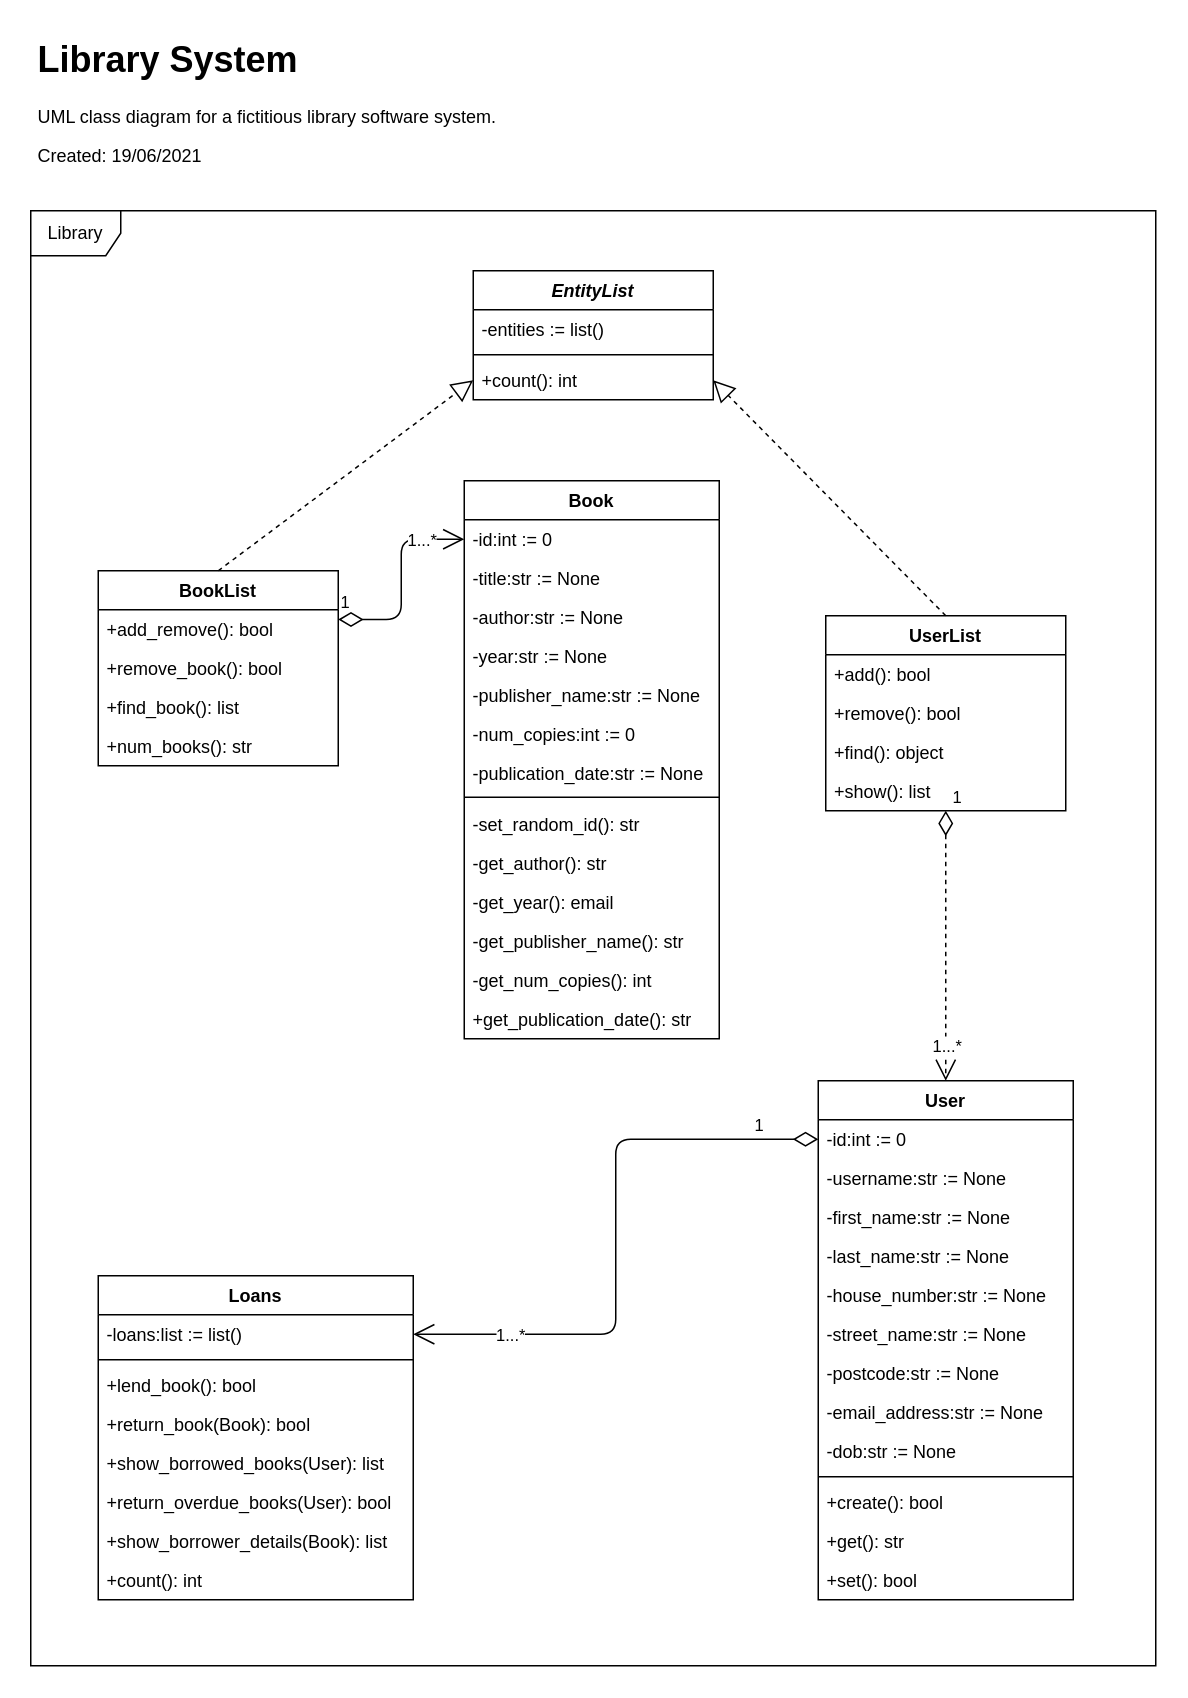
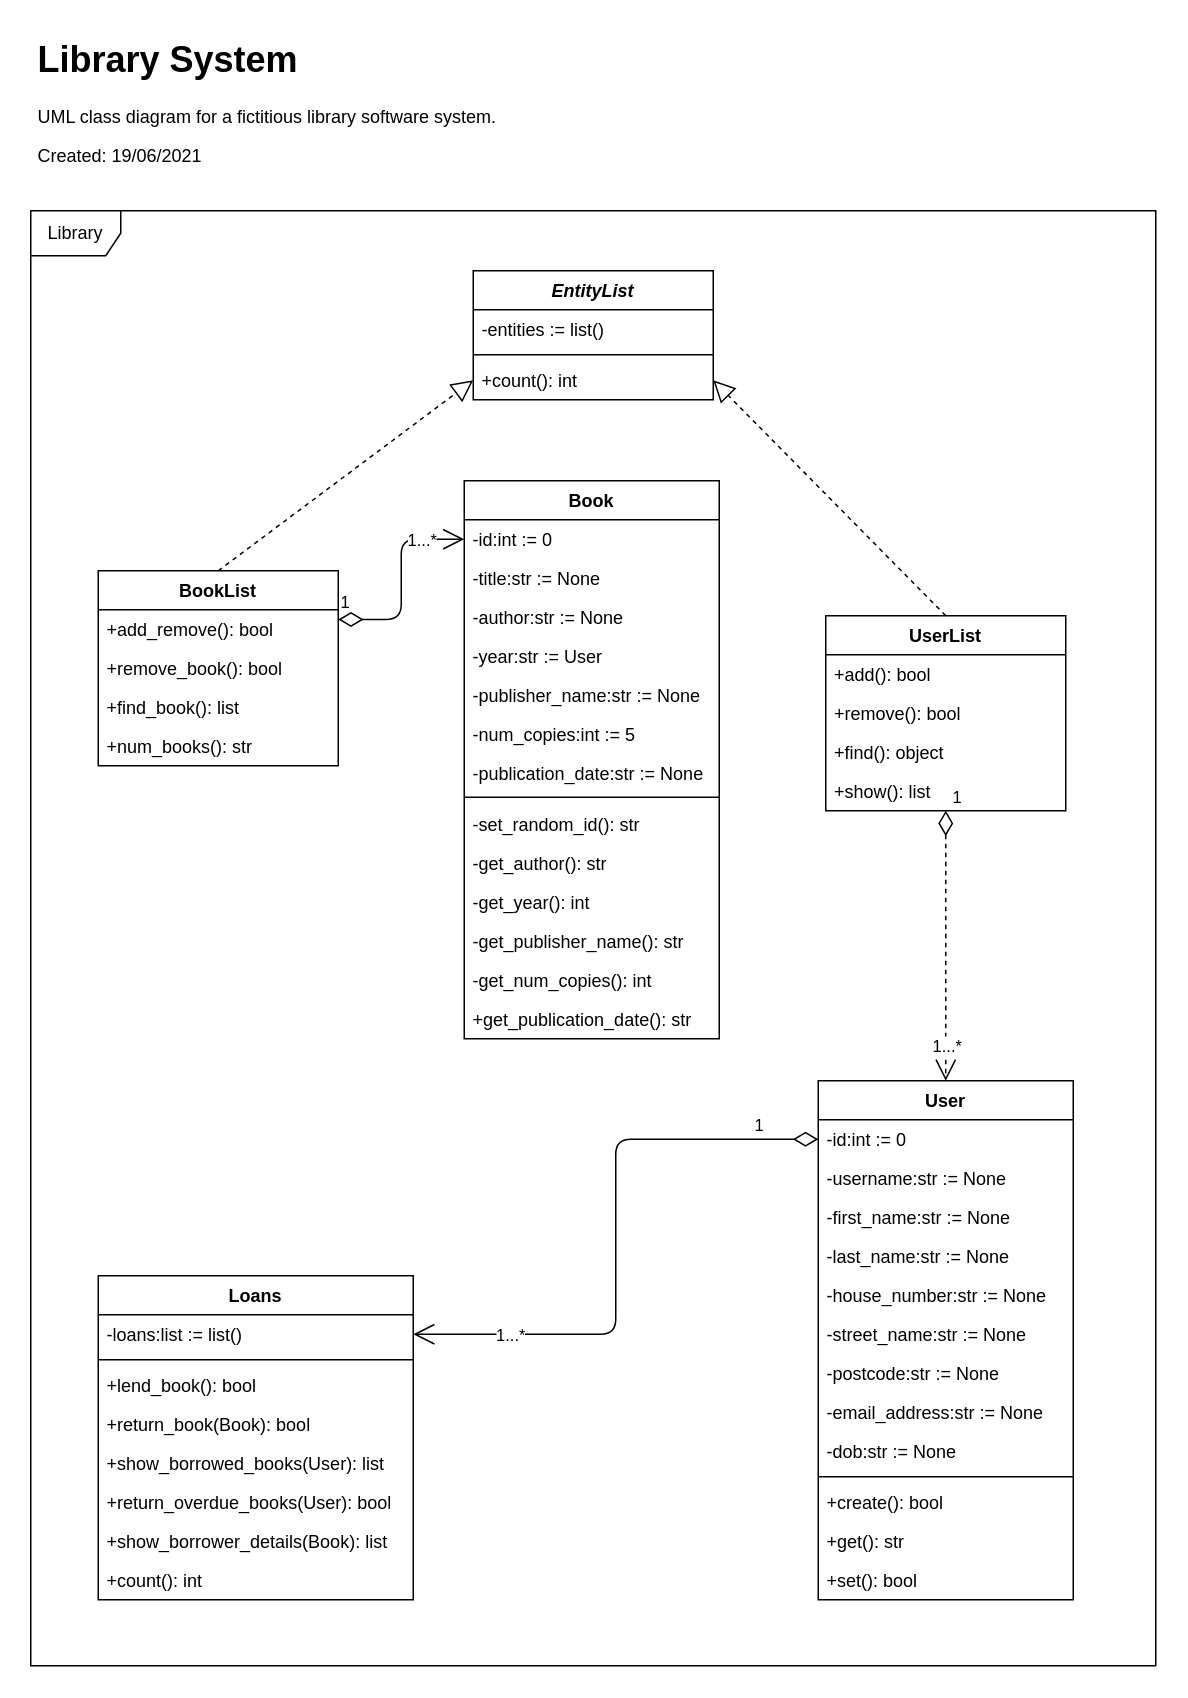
node "-year:str := None": label "-year:str := None" -> "-year:str := User"
node "-num_copies:int := 0": label "-num_copies:int := 0" -> "-num_copies:int := 5"
node "-get_year(): email": label "-get_year(): email" -> "-get_year(): int"
